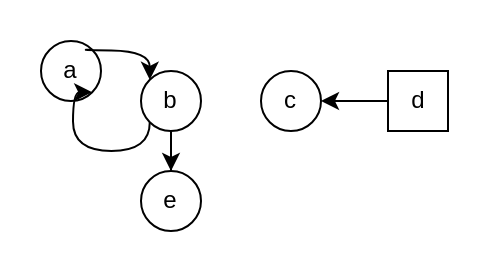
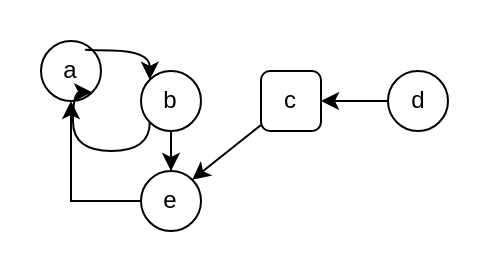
node "c": shape ellipse -> rounded rectangle
node "d": shape rectangle -> ellipse
edge "c" -> "e": added
edge "e" -> "a": added
